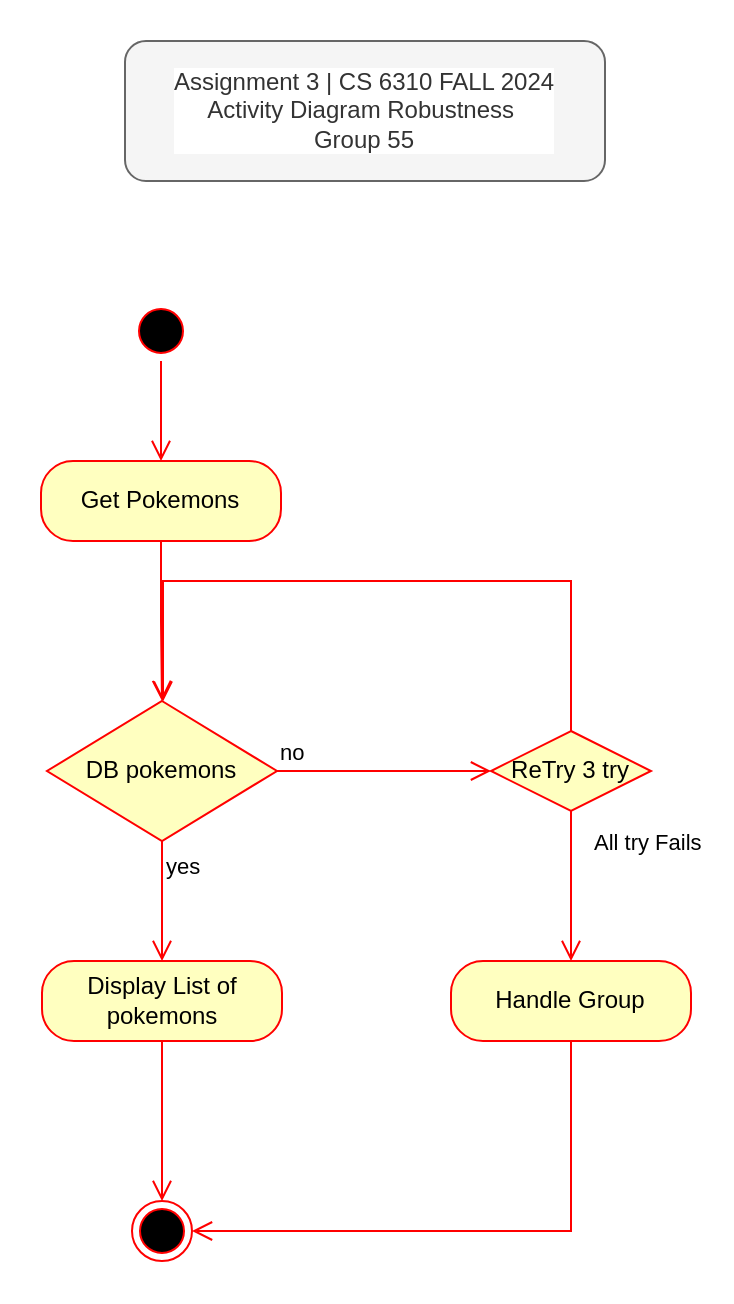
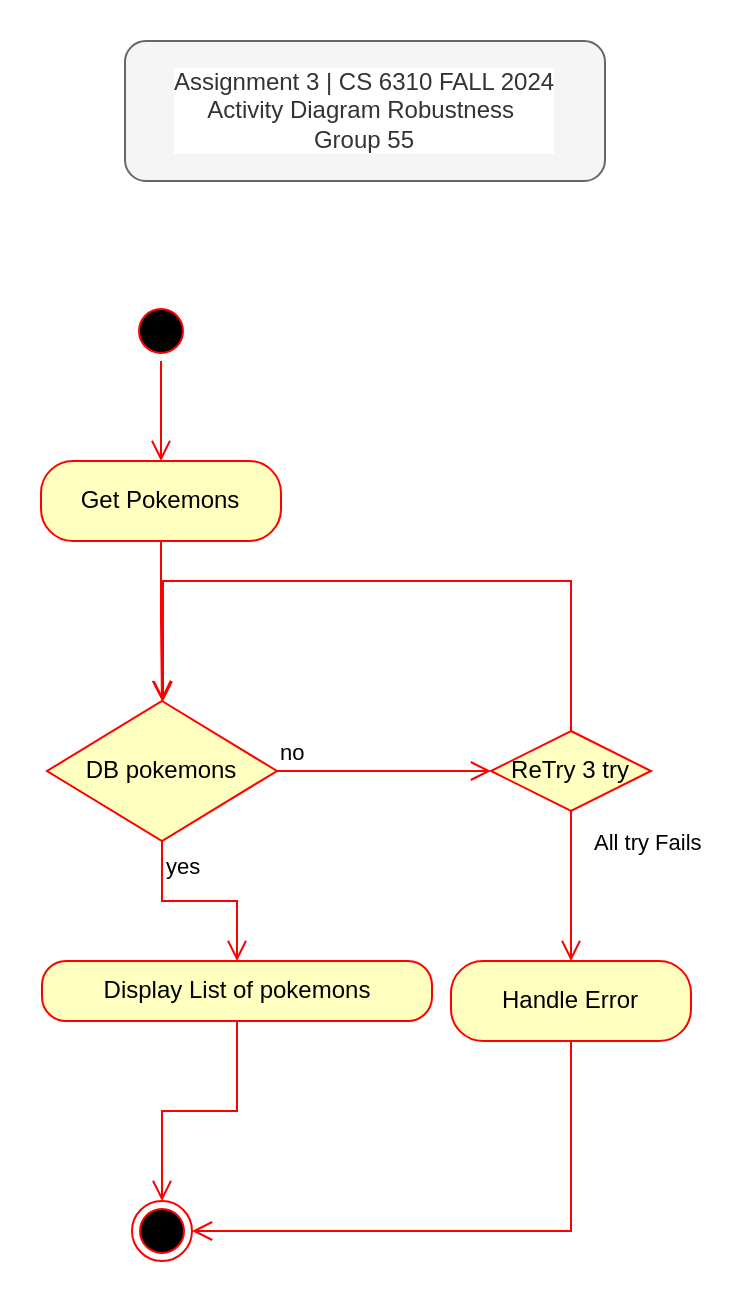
node "Display List of pokemons": size 240x80 -> 390x60
node "Handle Group": label "Handle Group" -> "Handle Error"
